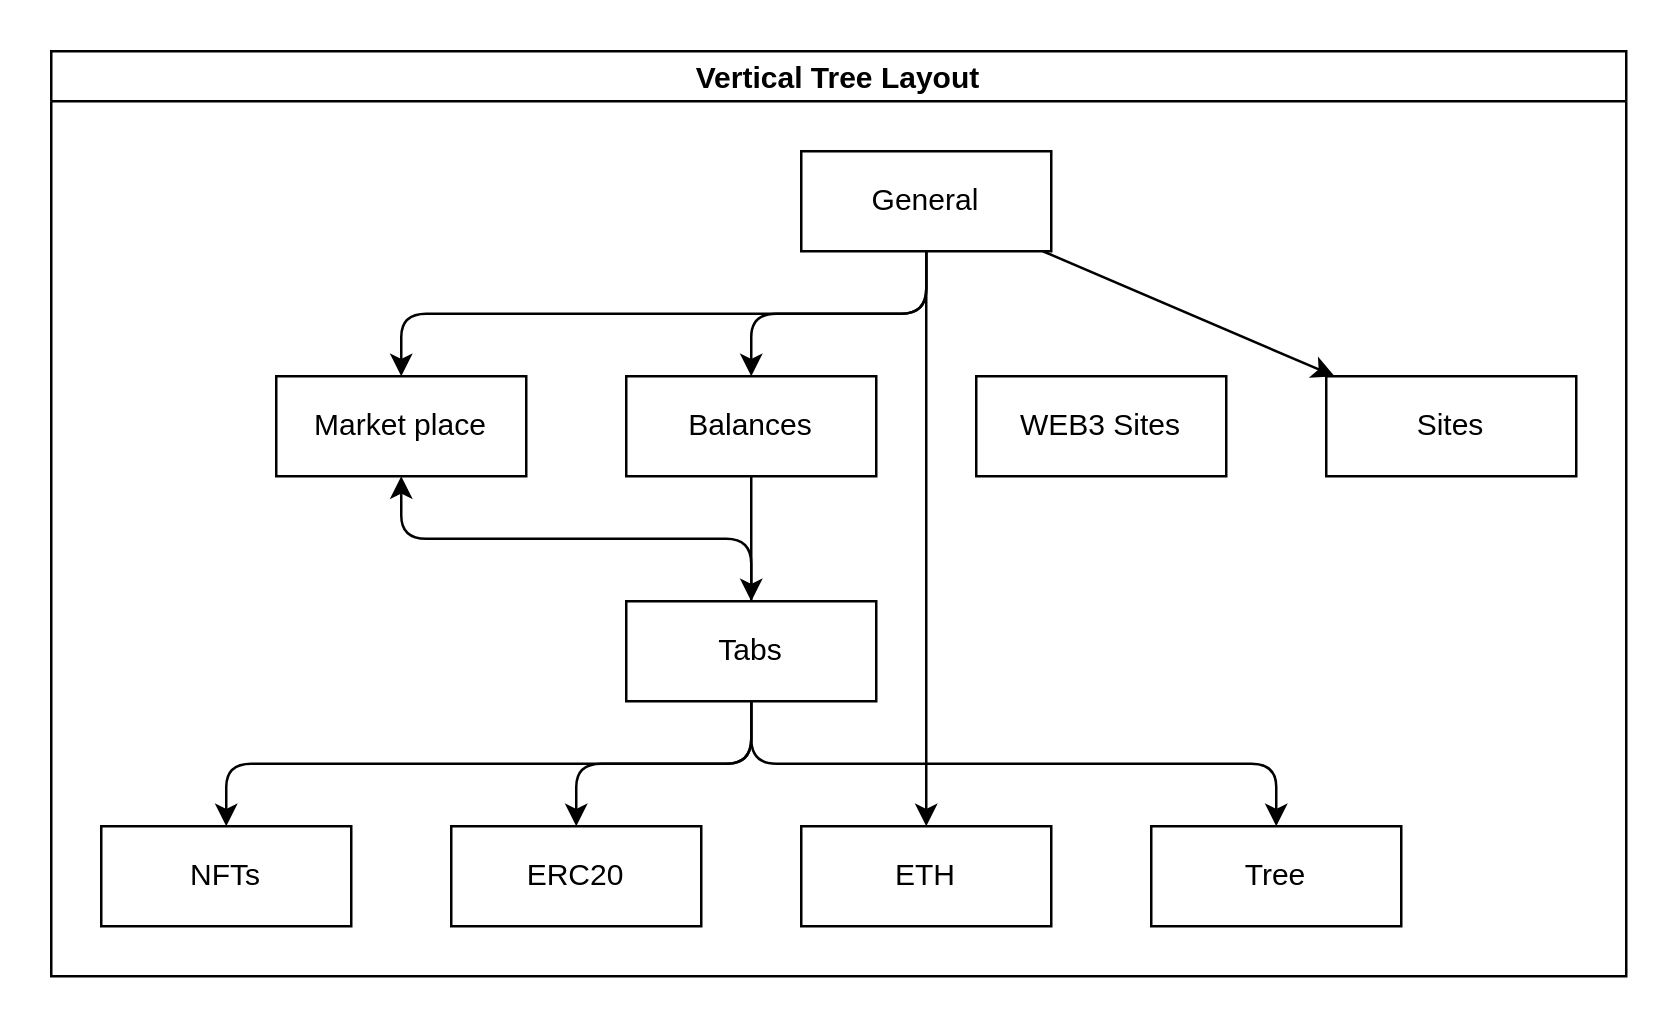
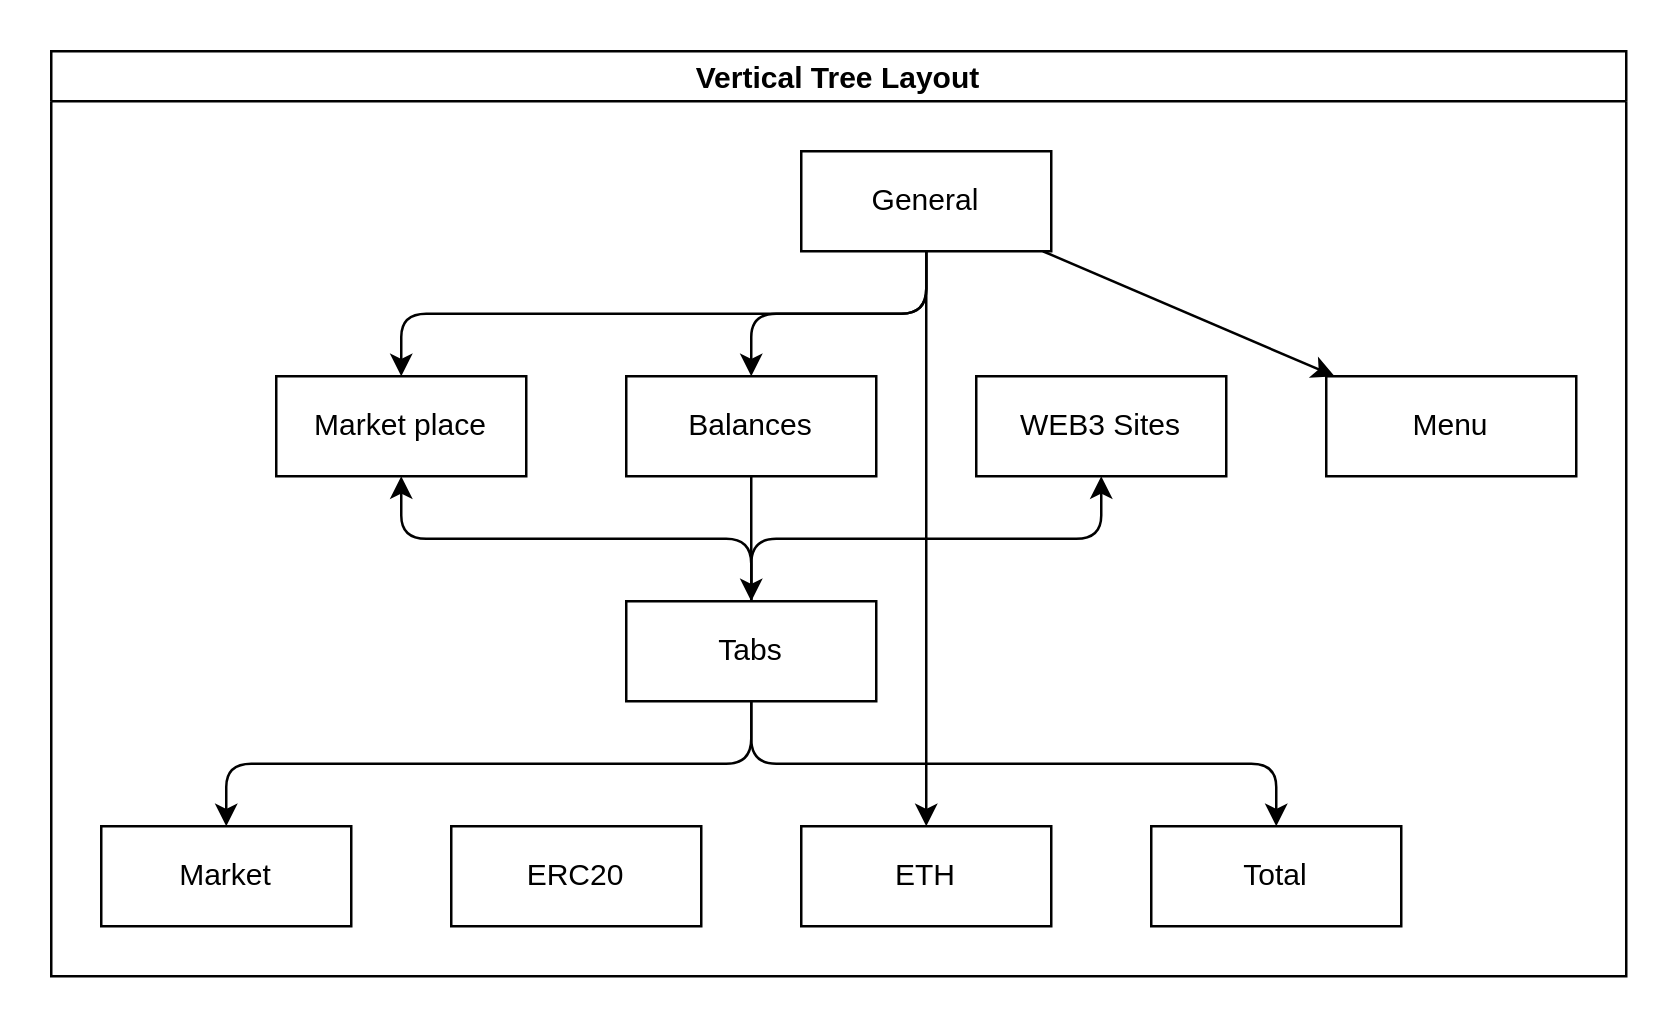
node "Sites": label "Sites" -> "Menu"
edge "Tabs" -> "ERC20": now "Tabs" -> "WEB3 Sites"
node "NFTs": label "NFTs" -> "Market"
node "Tree": label "Tree" -> "Total"
